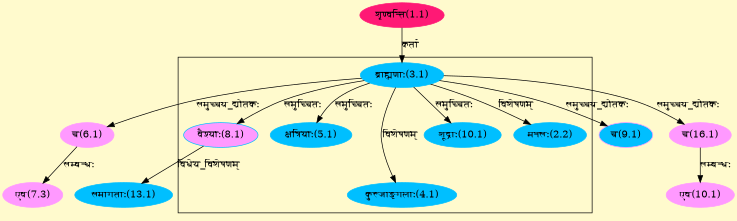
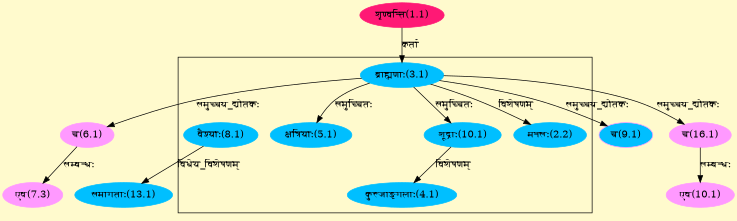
edge "ब्राह्मणाः(3.1)" -> "वैश्याः(8.1)": removed, label "समुच्चितः"
edge "ब्राह्मणाः(3.1)" -> "कुरुजाङ्गलाः(4.1)": now "शूद्राः(10.1)" -> "कुरुजाङ्गलाः(4.1)"
node "वैश्याः(8.1)": fillcolor #ff99ff -> #00bfff
